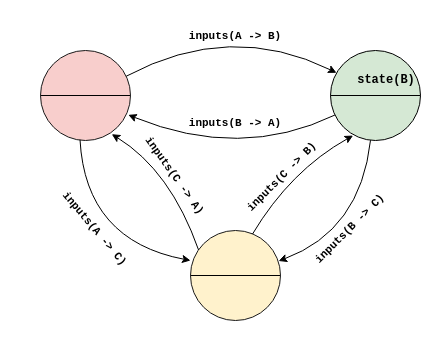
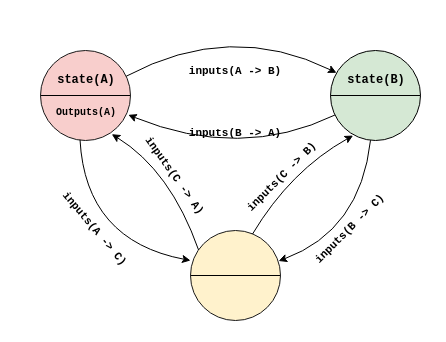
node "inputs(A -> B)": moved (236, 36) -> (236, 71)
node "state(A)": added
node "state(B)": moved (387, 80) -> (377, 80)
node "Outputs(A)": added
node "inputs(B -> A)": moved (236, 123) -> (236, 133)
